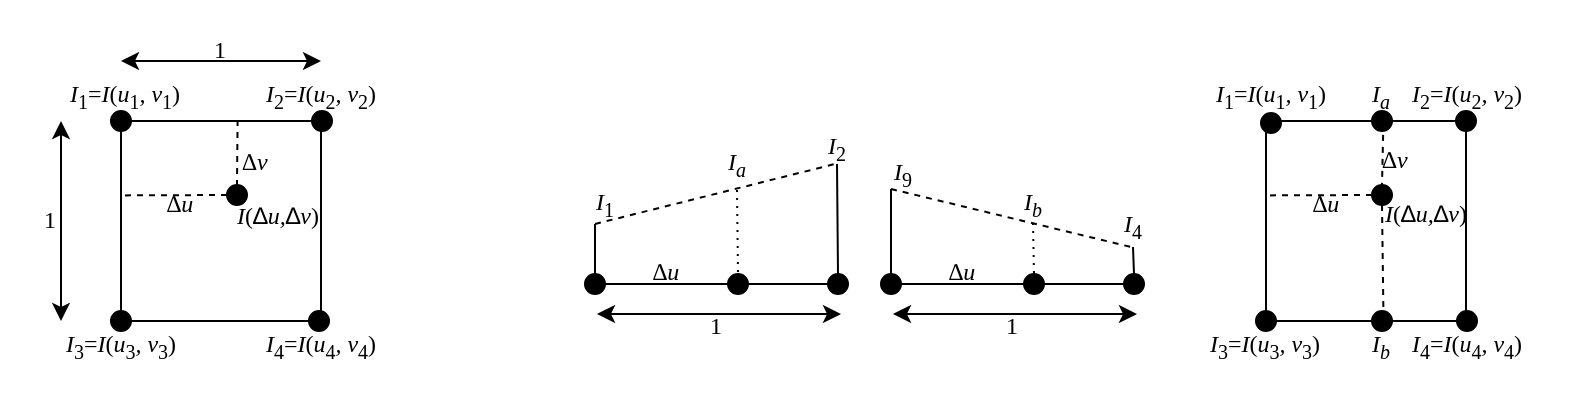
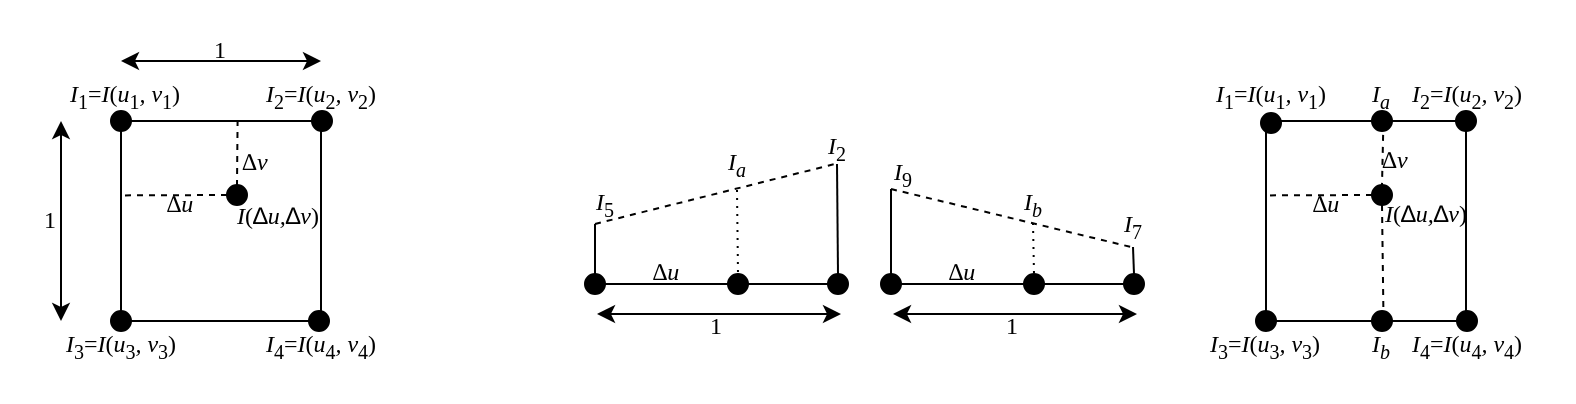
node "I1": label "I1" -> "I5"
node "I4": label "I4" -> "I7"
